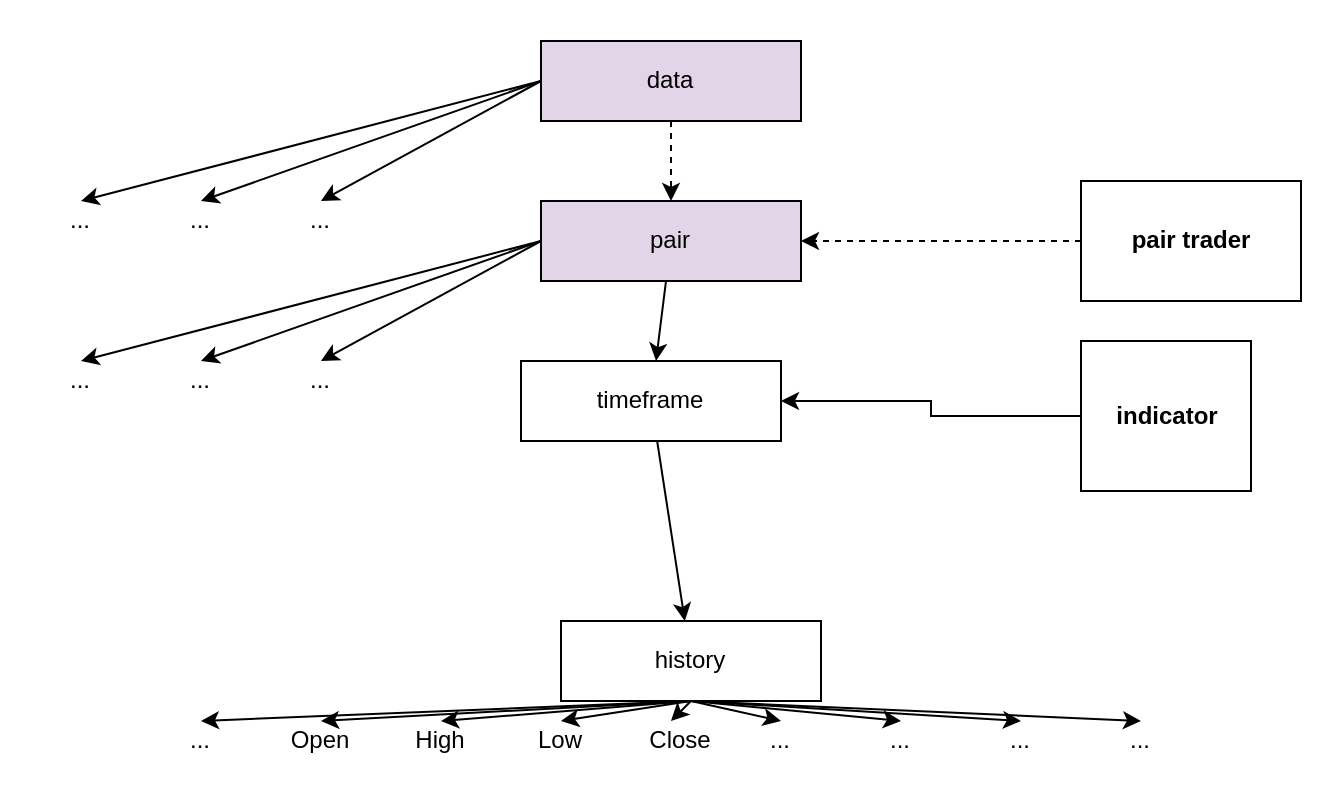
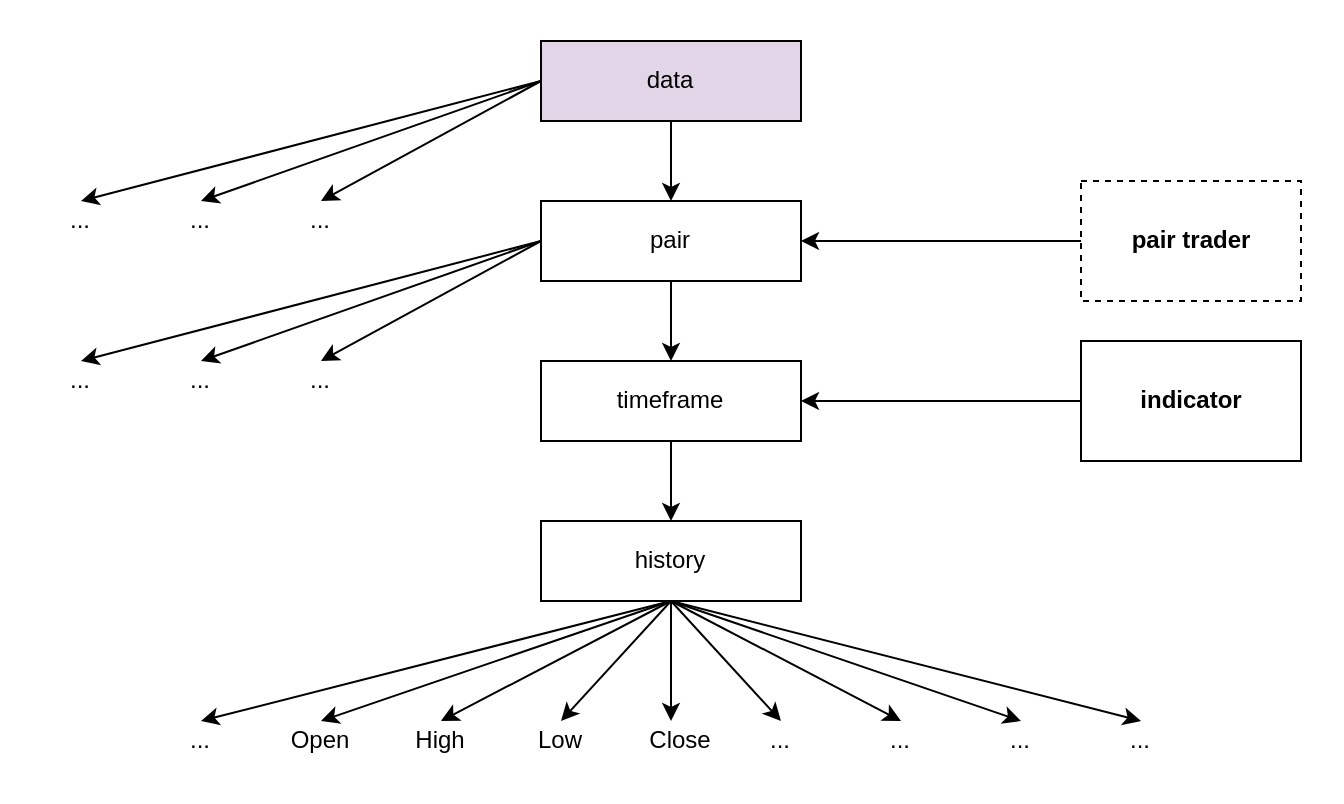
edge "data" -> "pair": style dashed -> solid
node "pair": fillcolor #e1d5e7 -> #ffffff
edge "pair trader" -> "pair": style dashed -> solid
node "pair trader": style solid -> dashed
node "timeframe": moved (651, 401) -> (671, 401)
node "indicator": size 170x150 -> 220x120
node "history": moved (691, 661) -> (671, 561)
